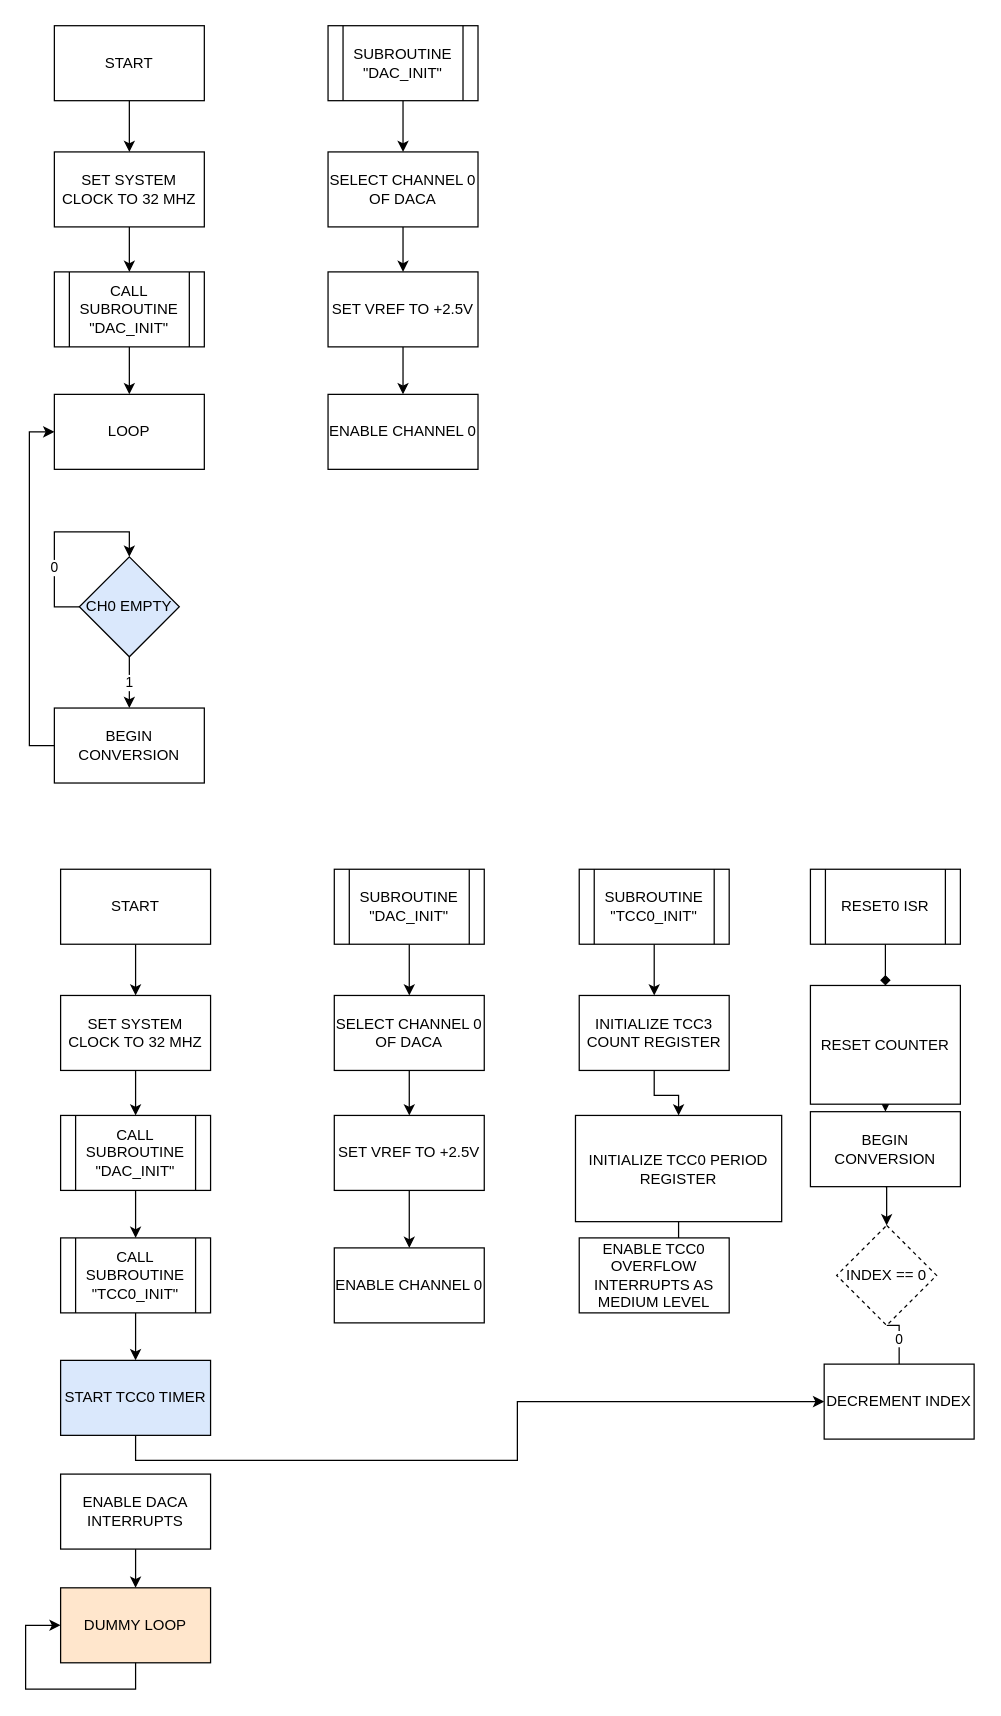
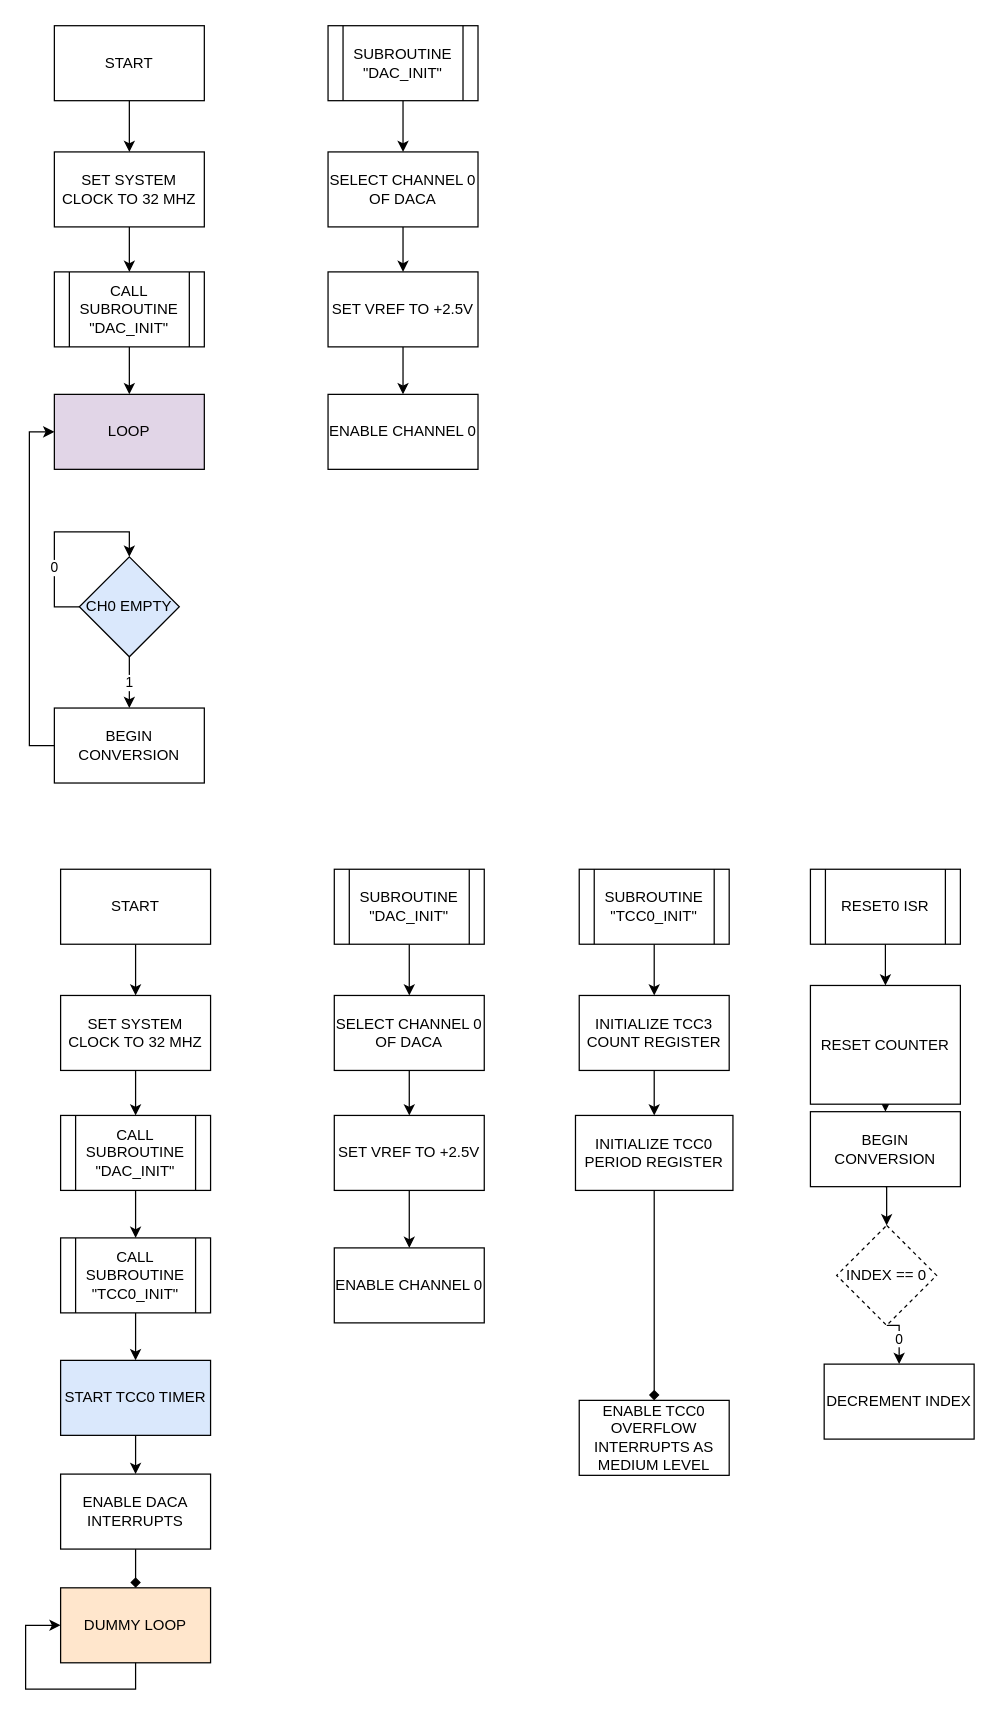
node "LOOP": fillcolor #ffffff -> #e1d5e7
edge "RESET0 ISR" -> "RESET COUNTER": arrowhead diamond -> classic
node "INITIALIZE TCC0 PERIOD REGISTER": size 206x106 -> 158x75
node "ENABLE TCC0 OVERFLOW INTERRUPTS AS MEDIUM LEVEL": moved (654, 1276) -> (654, 1438)
edge "INDEX == 0" -- "DECREMENT INDEX": arrowhead none -> classic
edge "START TCC0 TIMER" -> "DECREMENT INDEX": now "START TCC0 TIMER" -> "ENABLE DACA INTERRUPTS"
edge "ENABLE DACA INTERRUPTS" -> "DUMMY LOOP": arrowhead classic -> diamond
